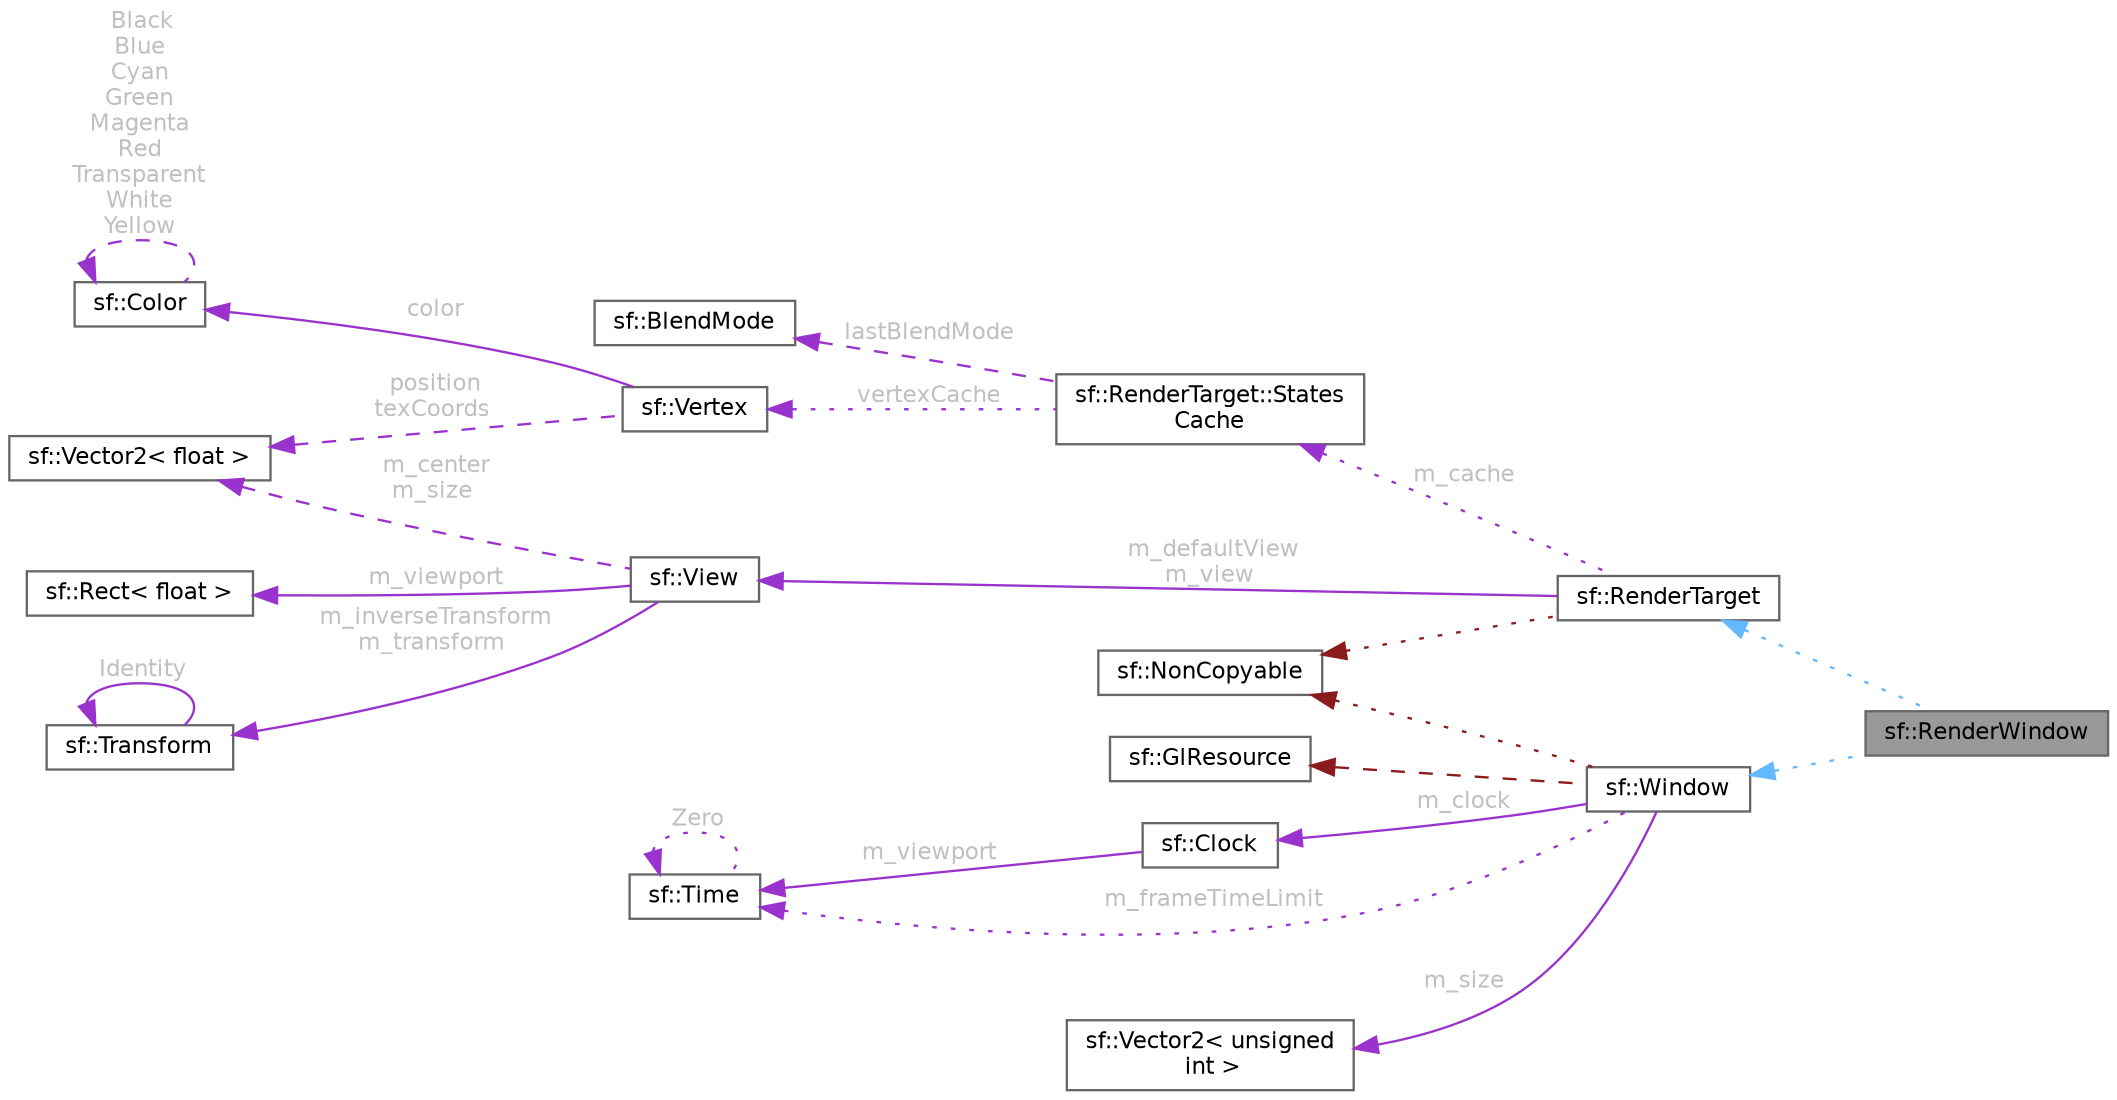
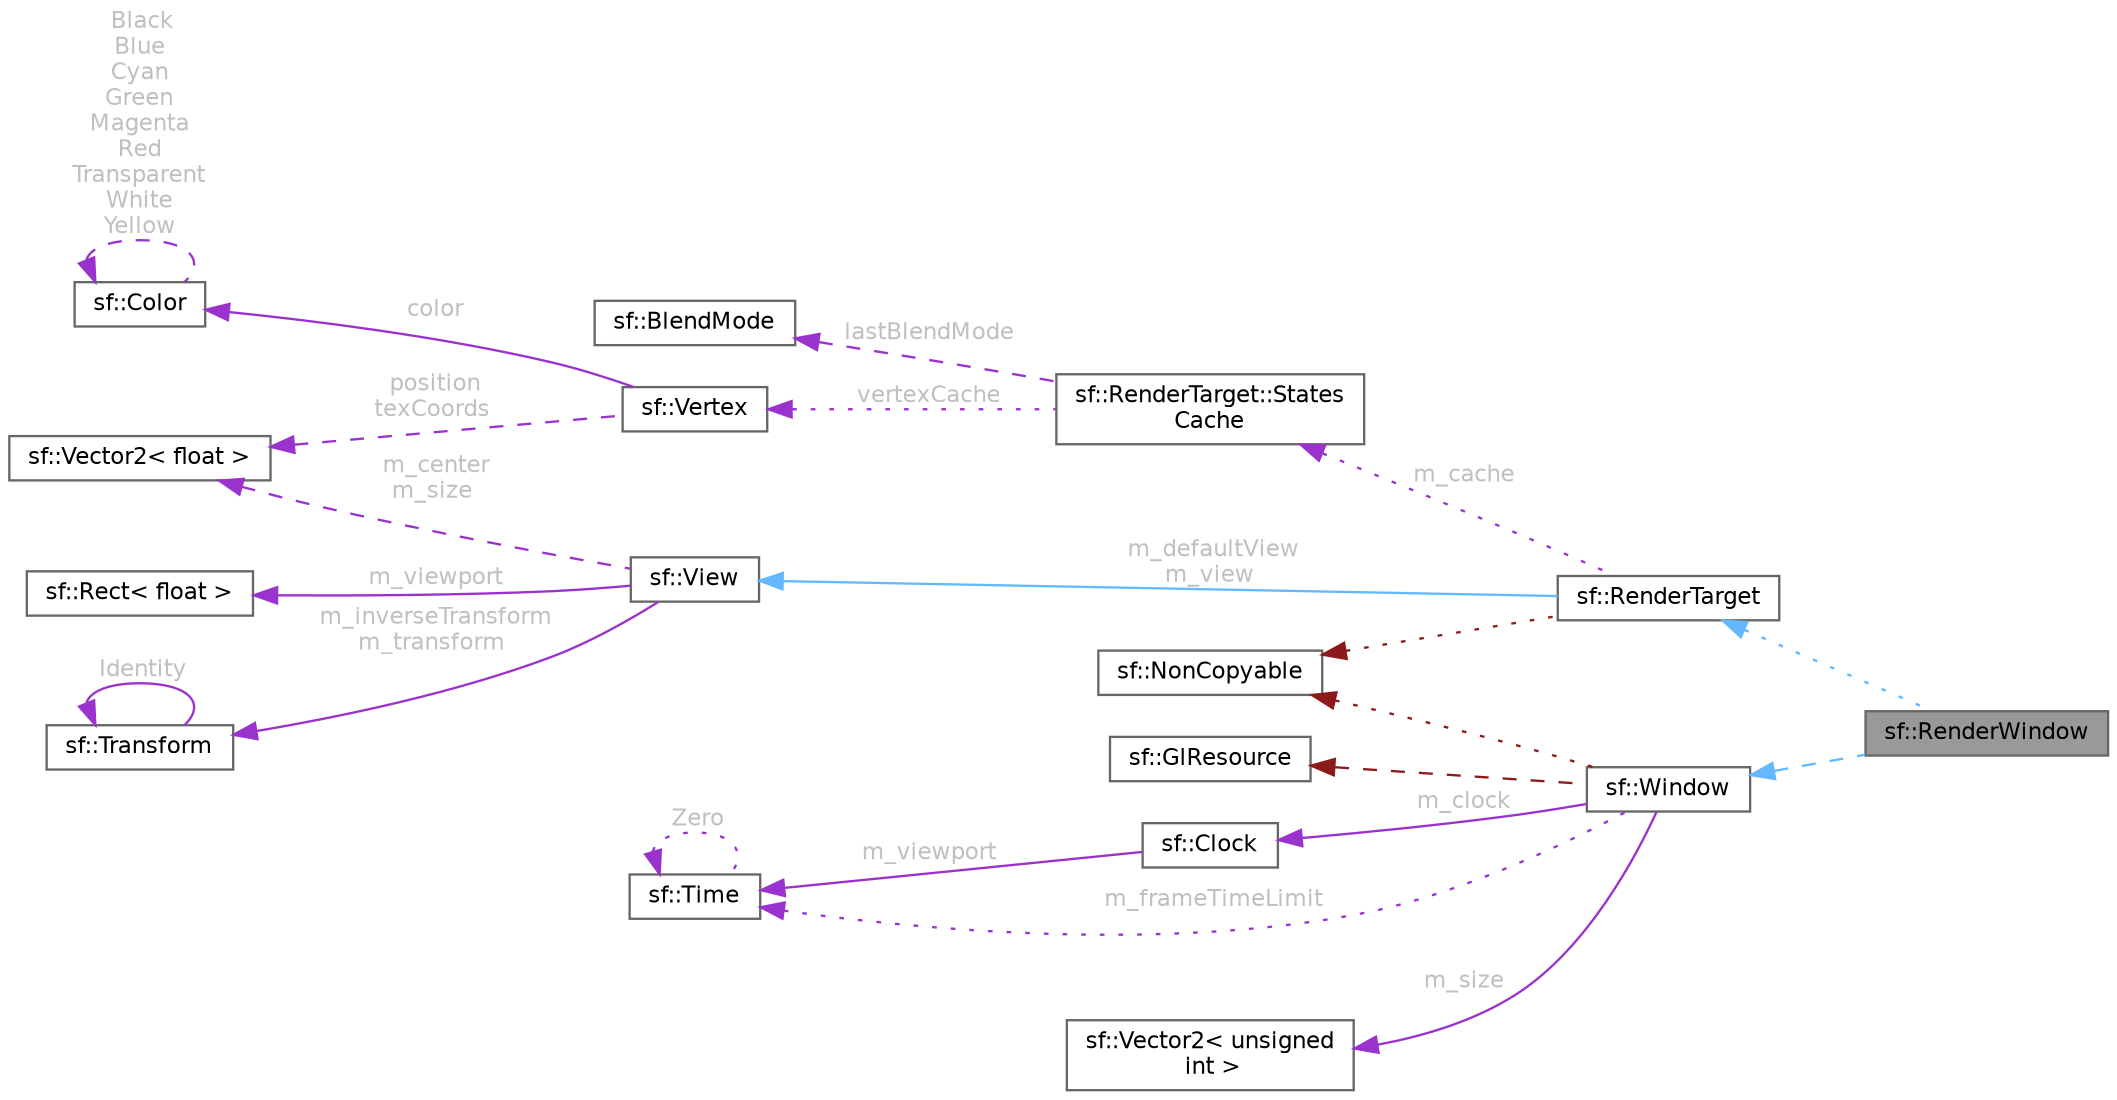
edge "sf::RenderTarget" -> "sf::View": color darkorchid3 -> steelblue1
edge "sf::RenderWindow" -> "sf::Window": style dotted -> dashed
